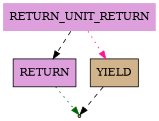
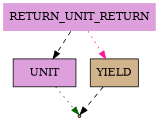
node "RETURN": label "RETURN" -> "UNIT"
